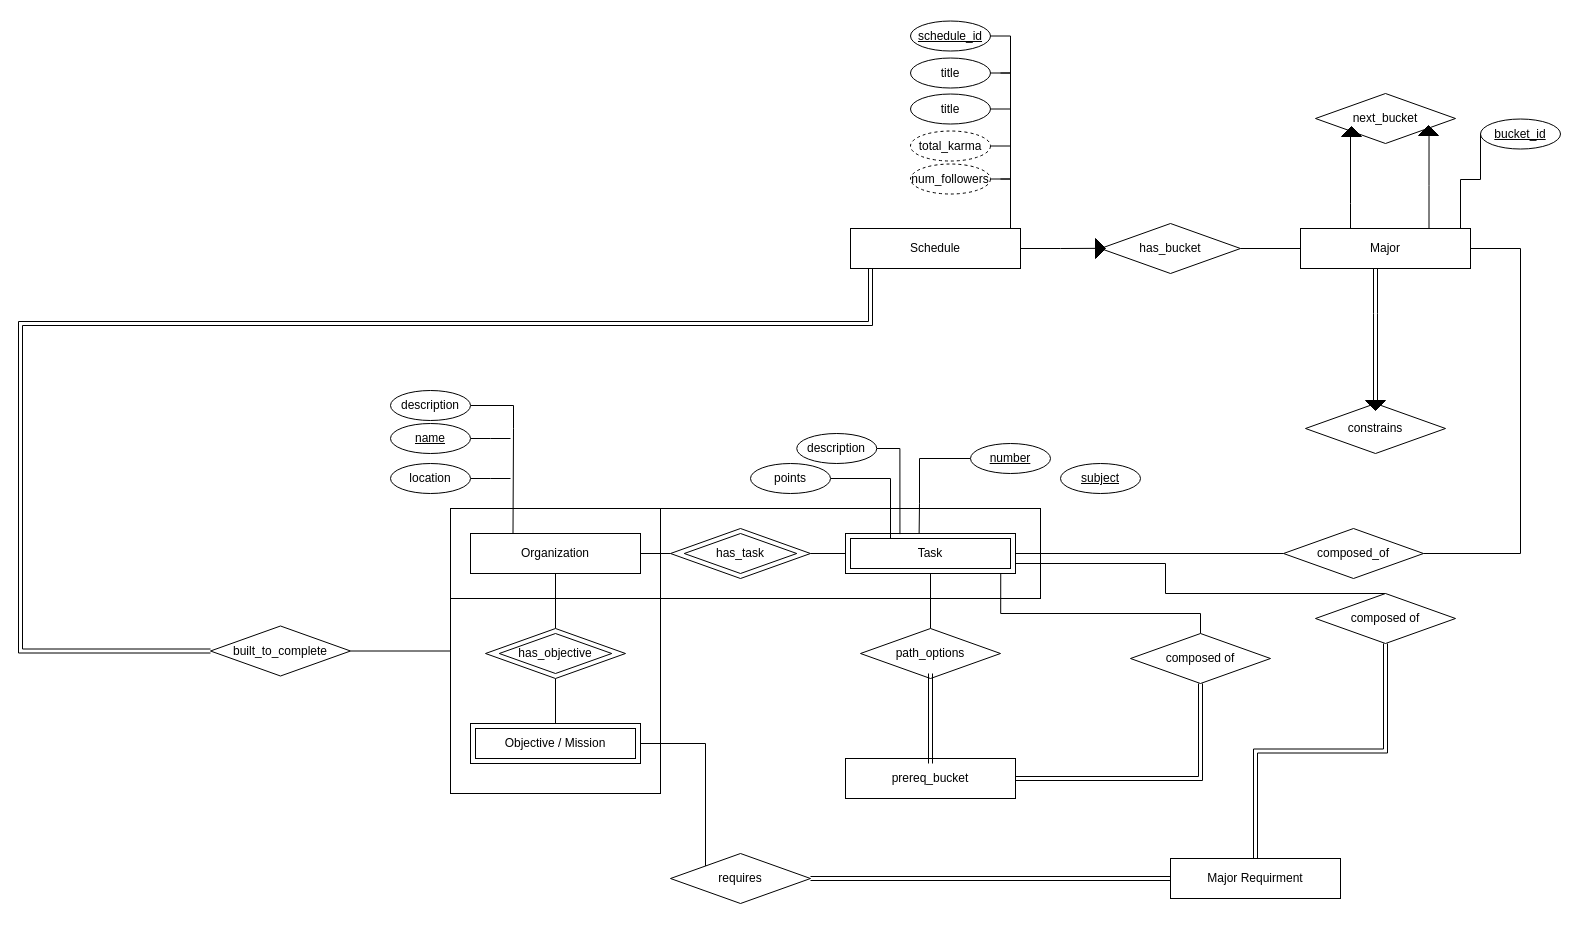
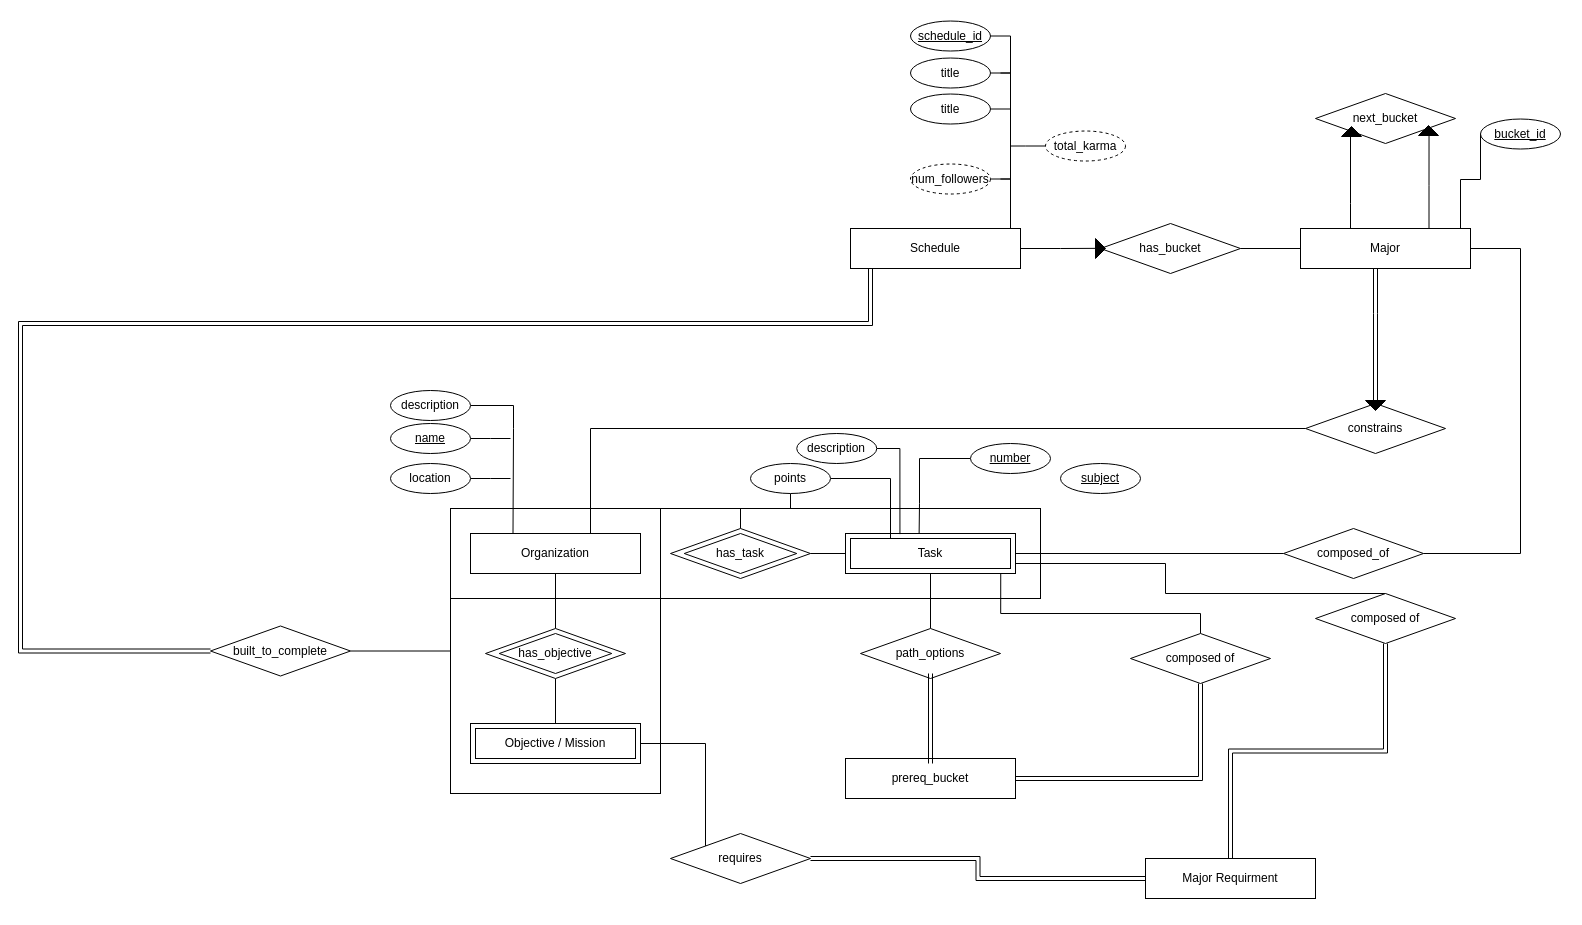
node "total_karma": moved (951, 146) -> (1086, 146)
edge "constrains" -- "Organization": added
edge "Organization" -- "has_task": now "points" -- "has_task"
node "requires": moved (741, 879) -> (741, 859)
node "Major Requirment": moved (1256, 879) -> (1231, 879)
